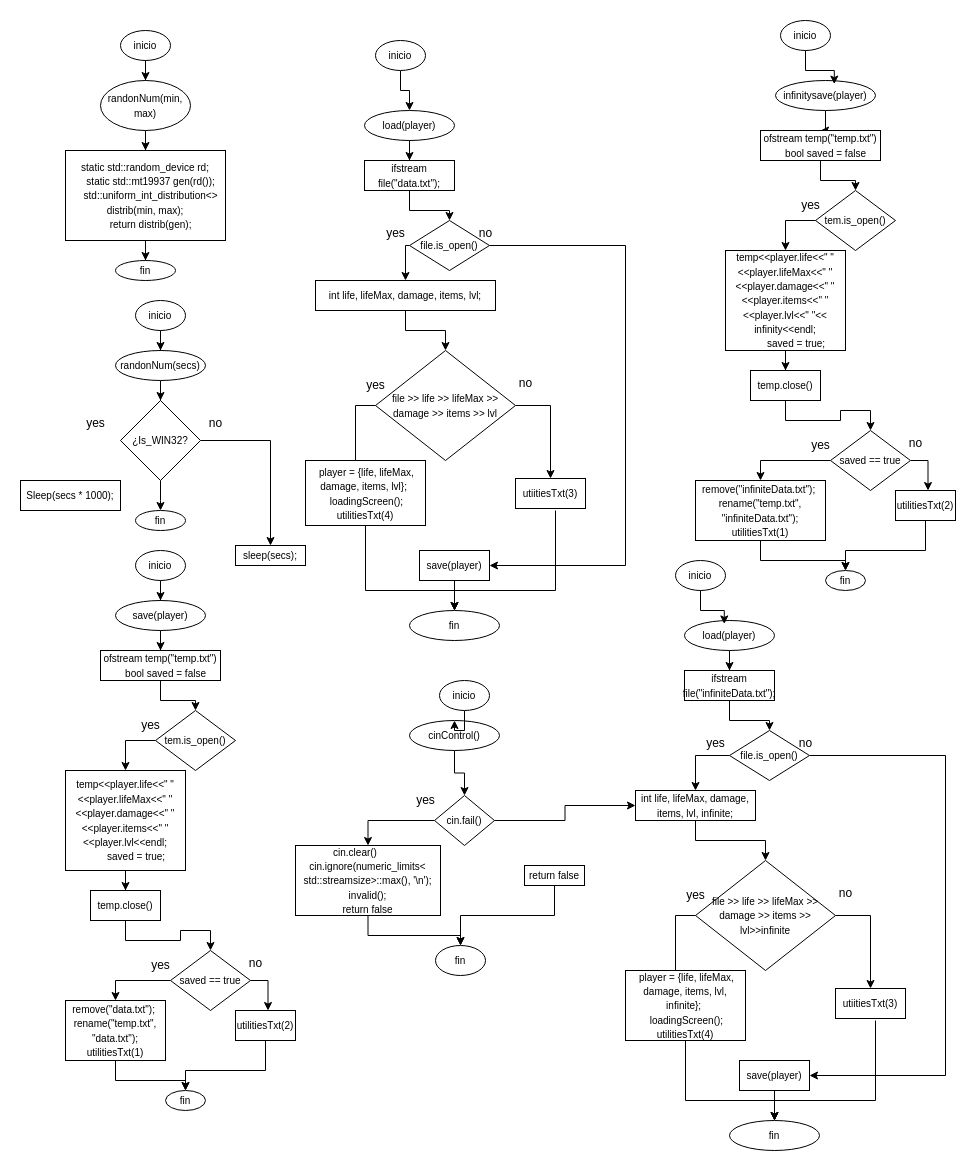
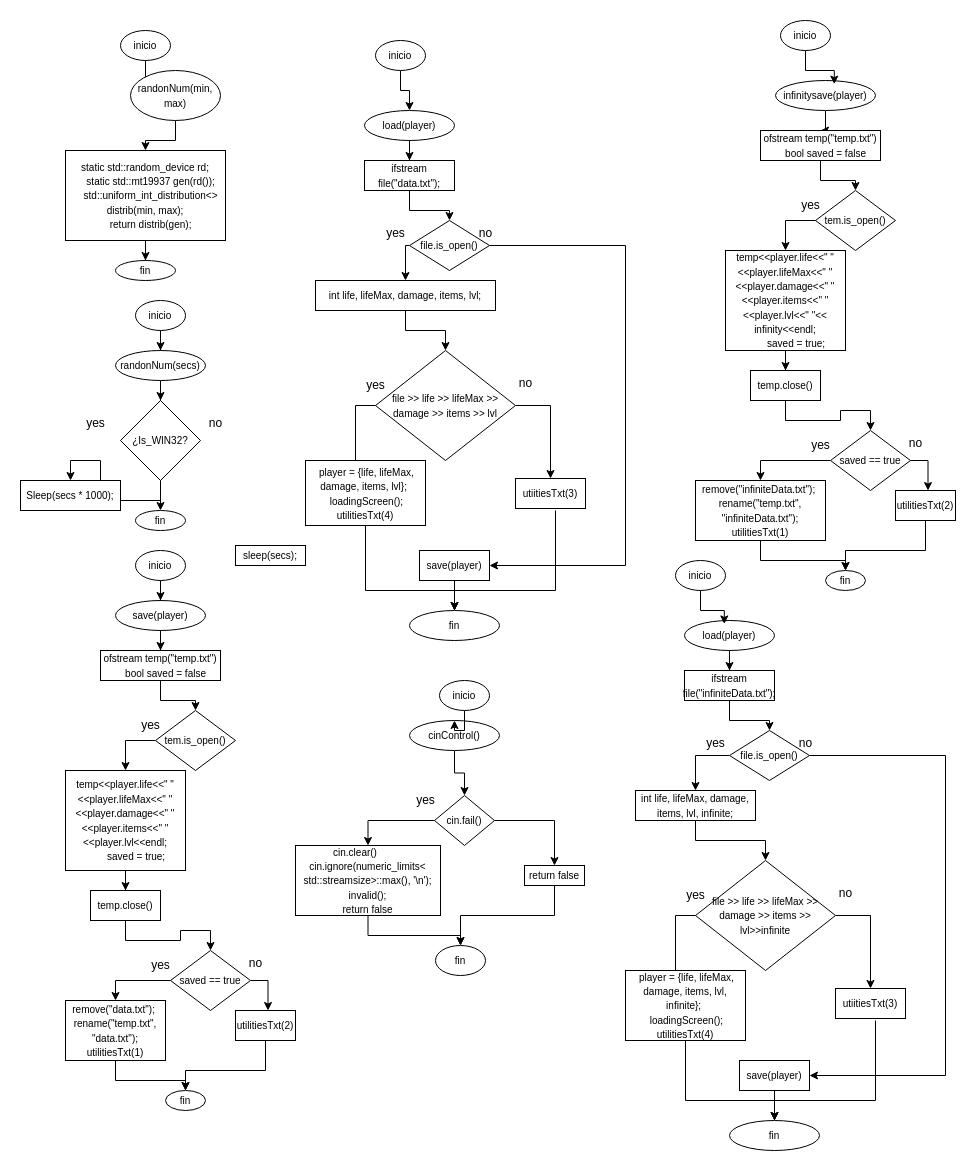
node "randonNum(min, max)": moved (146, 106) -> (176, 96)
edge "¿Is_WIN32?" -> "sleep(secs);": now "¿Is_WIN32?" -> "Sleep(secs * 1000);"
edge "cin.fail()" -> "int life, lifeMax, damage, items, lvl, infinite;": now "cin.fail()" -> "return false"
